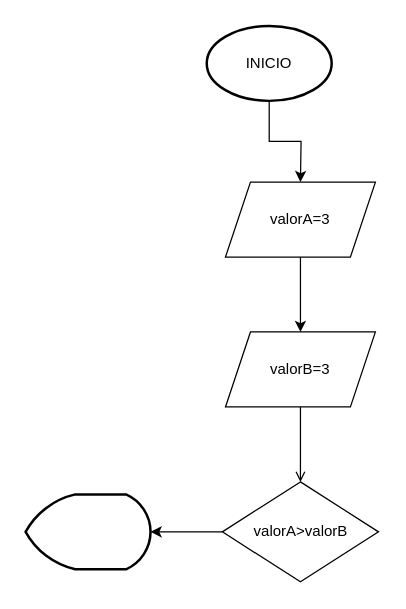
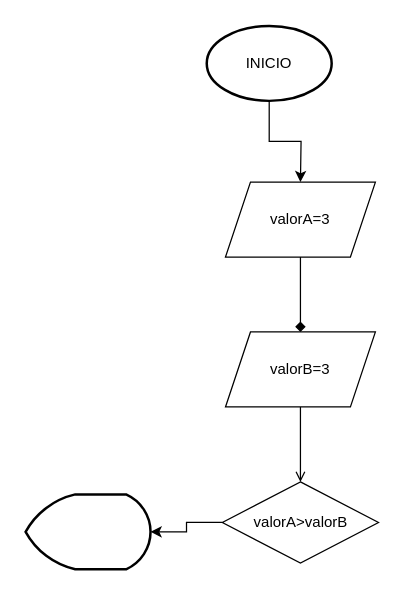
edge "valorA=3" -> "valorB=3": arrowhead classic -> diamond
node "valorA>valorB": size 156x100 -> 156x81
